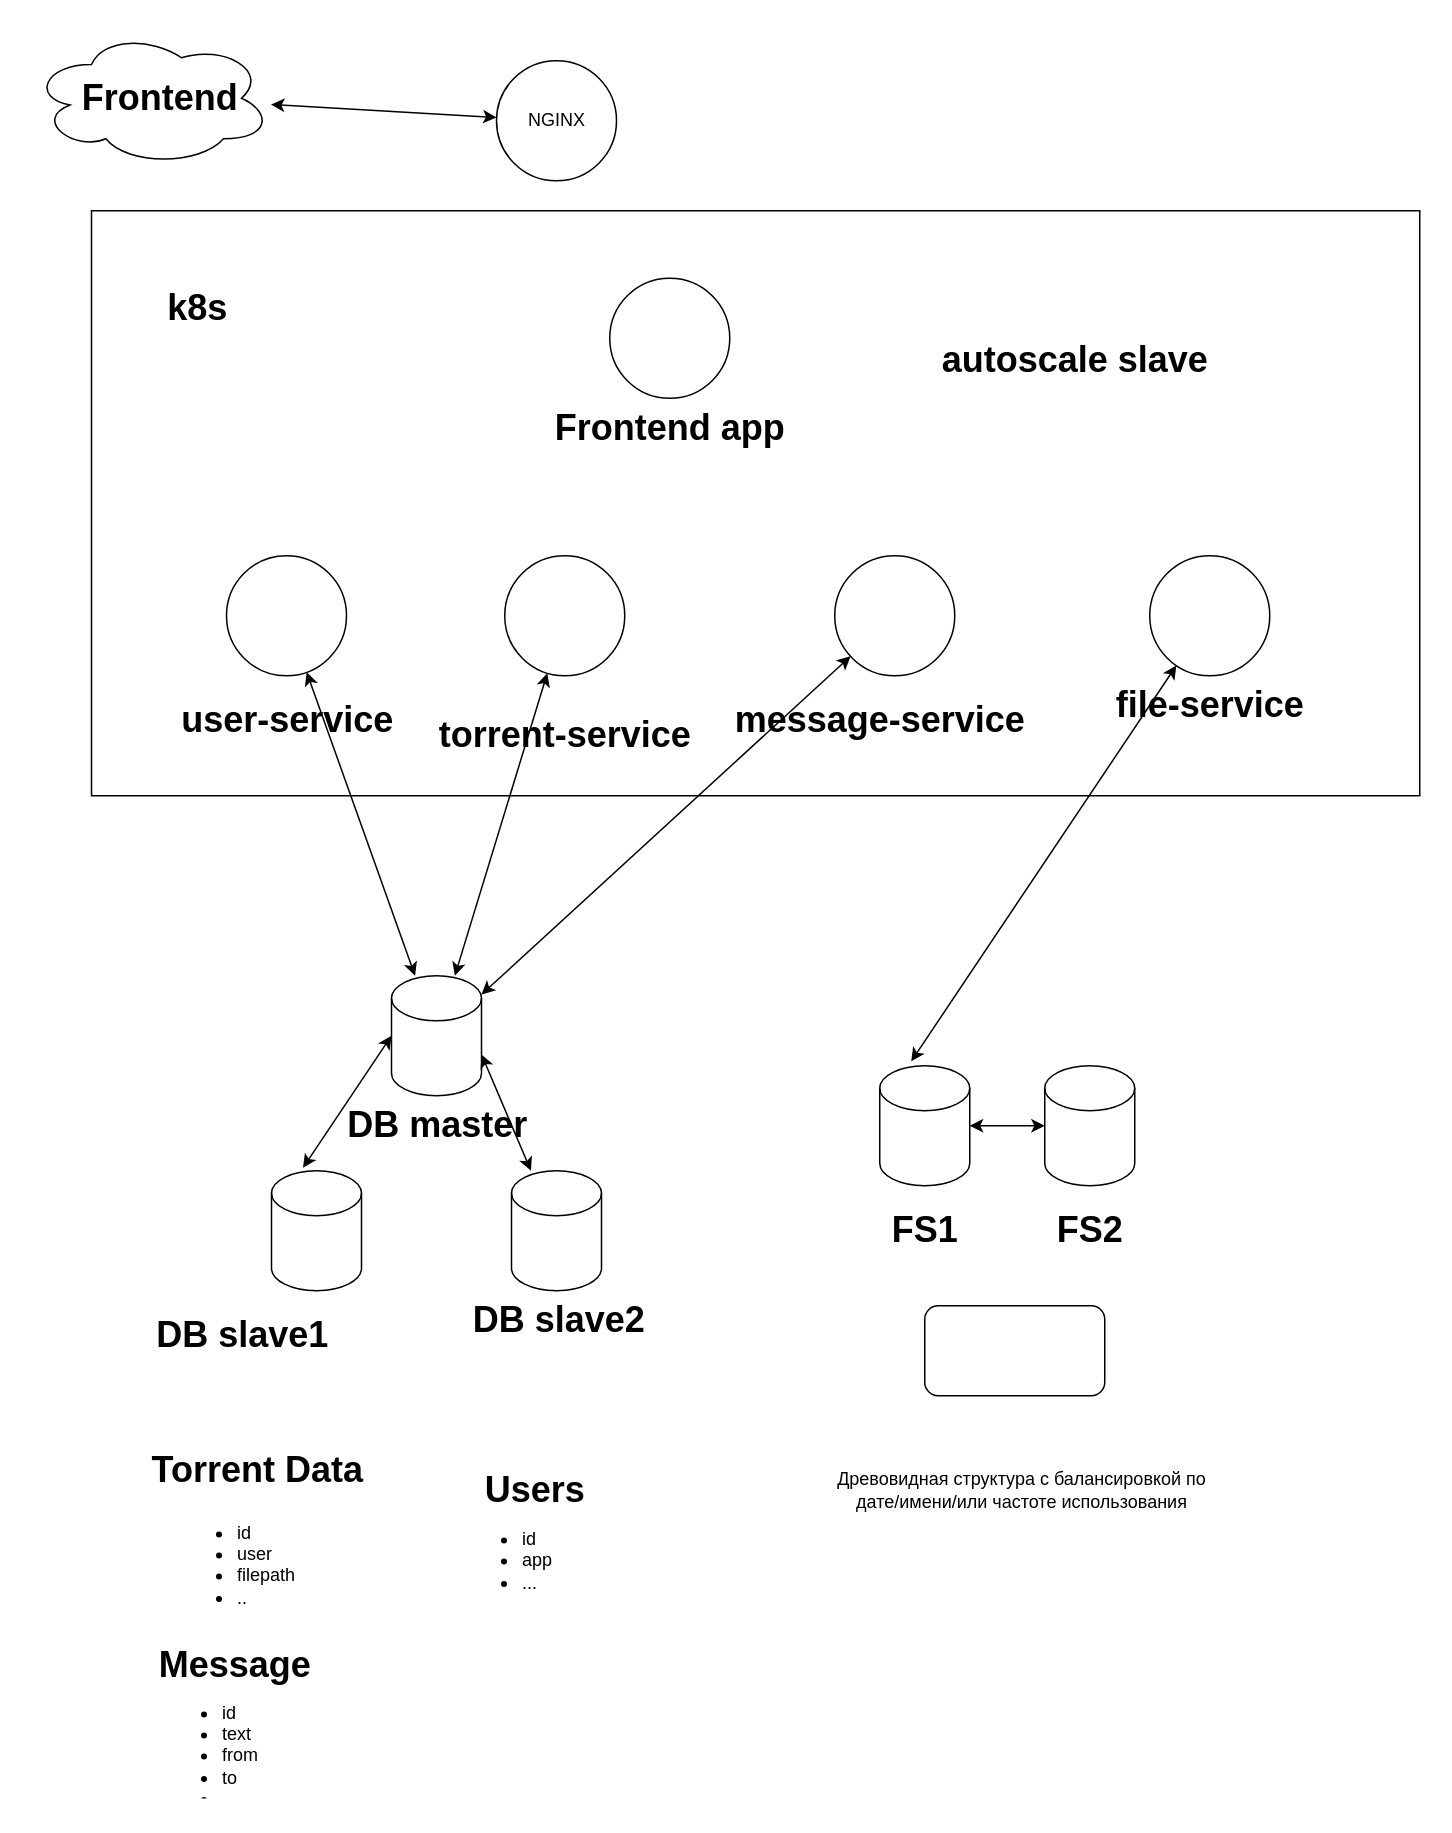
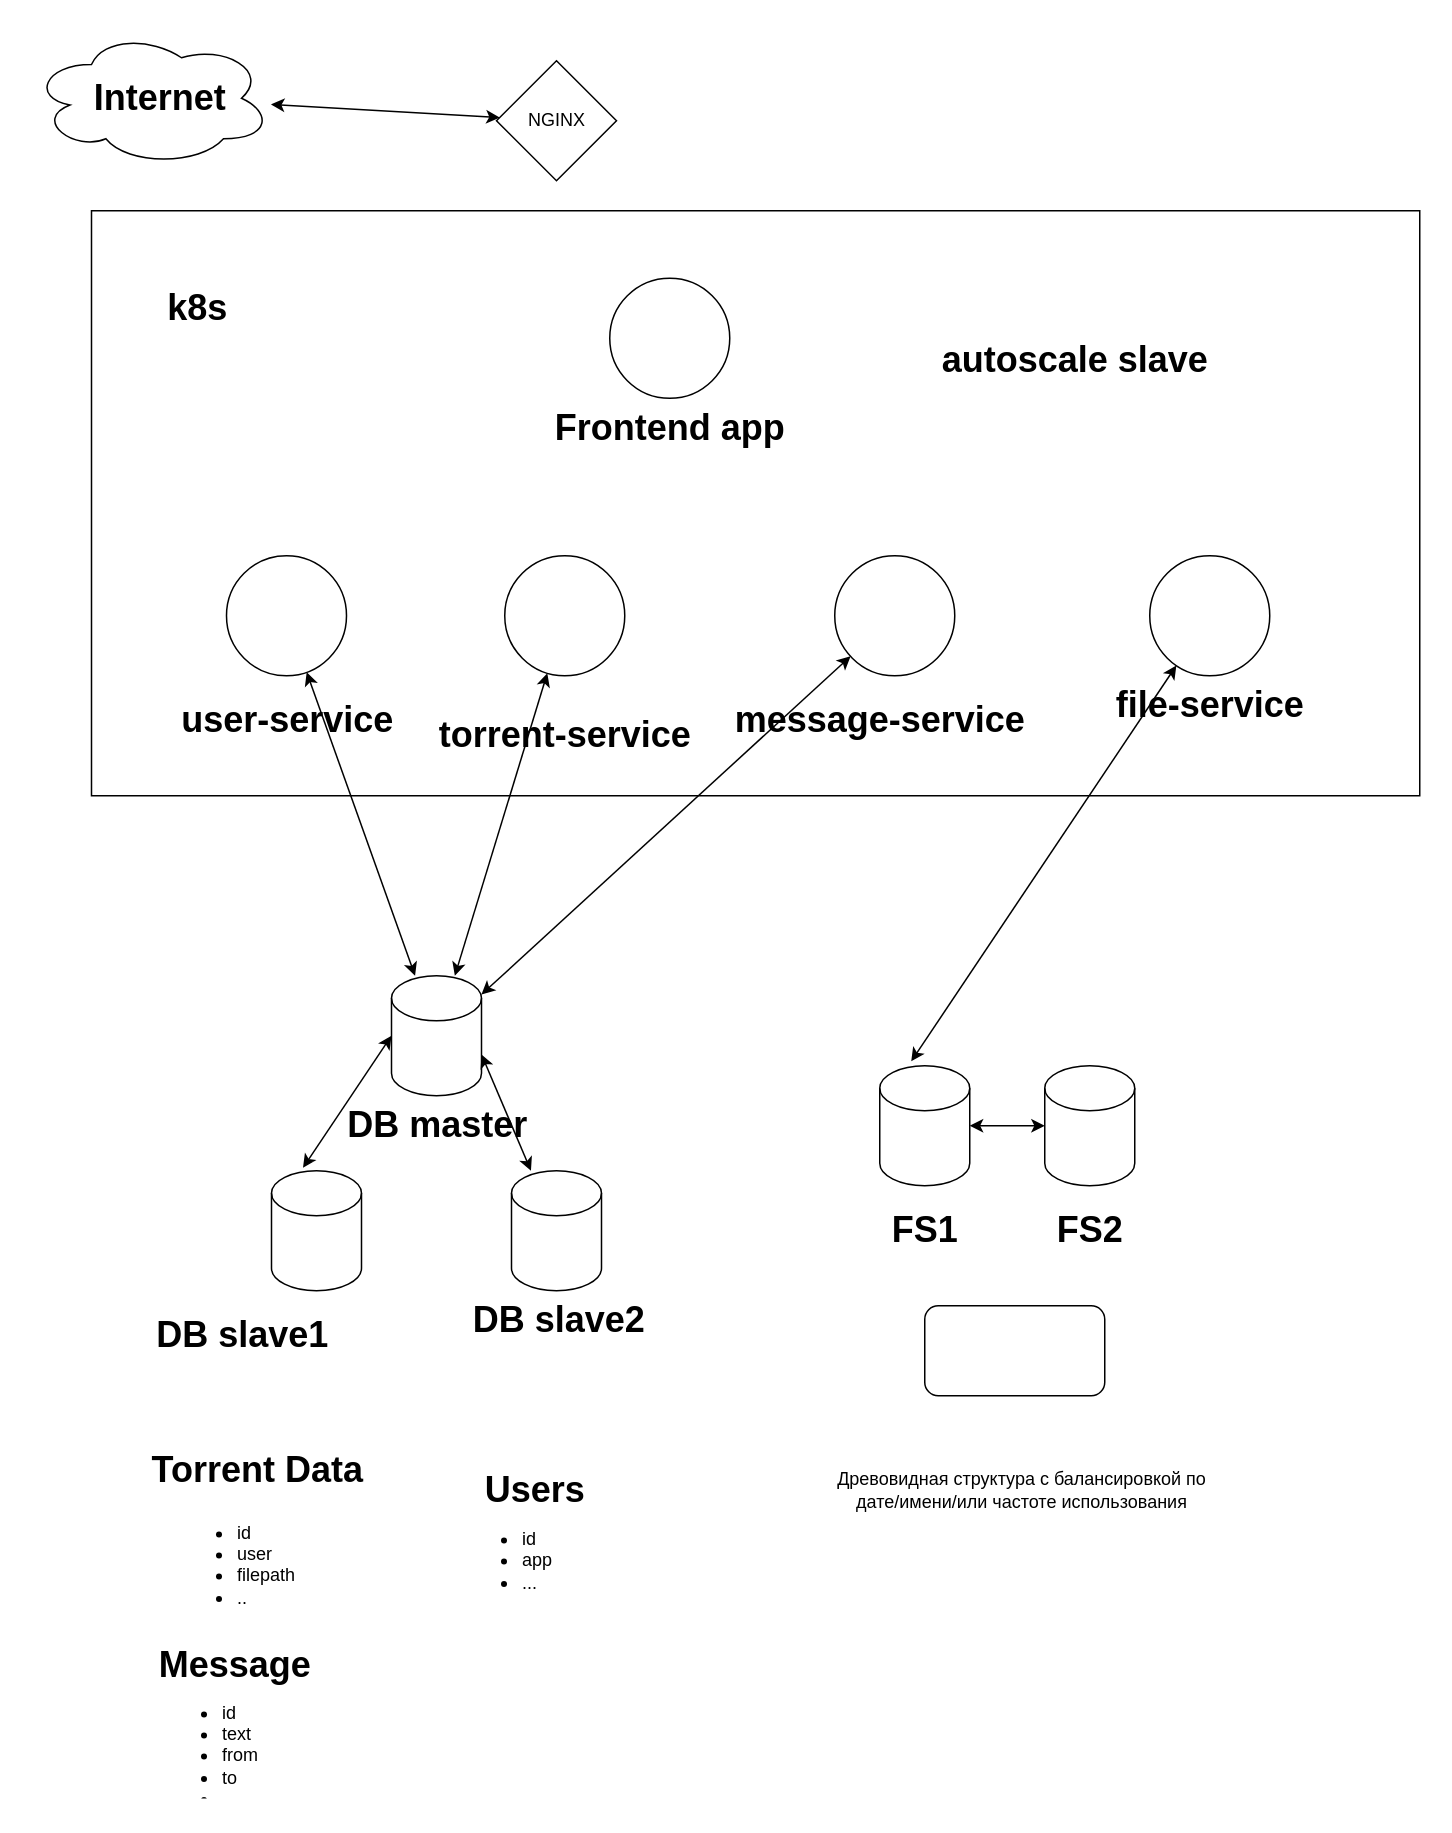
node "Frontend": label "Frontend" -> "Internet"
node "NGINX": shape ellipse -> diamond
